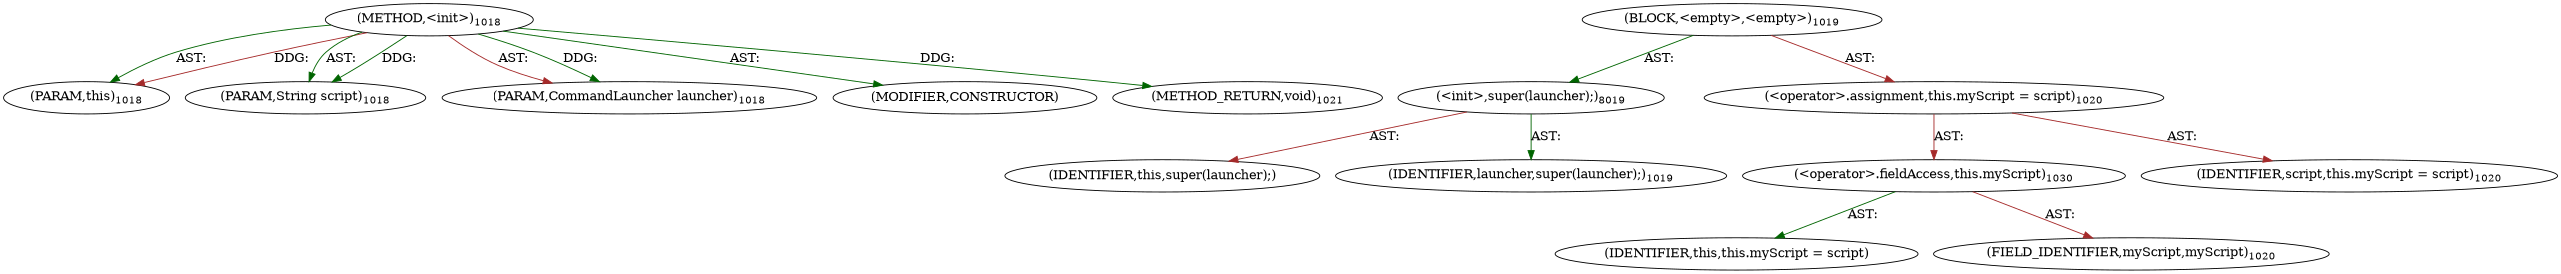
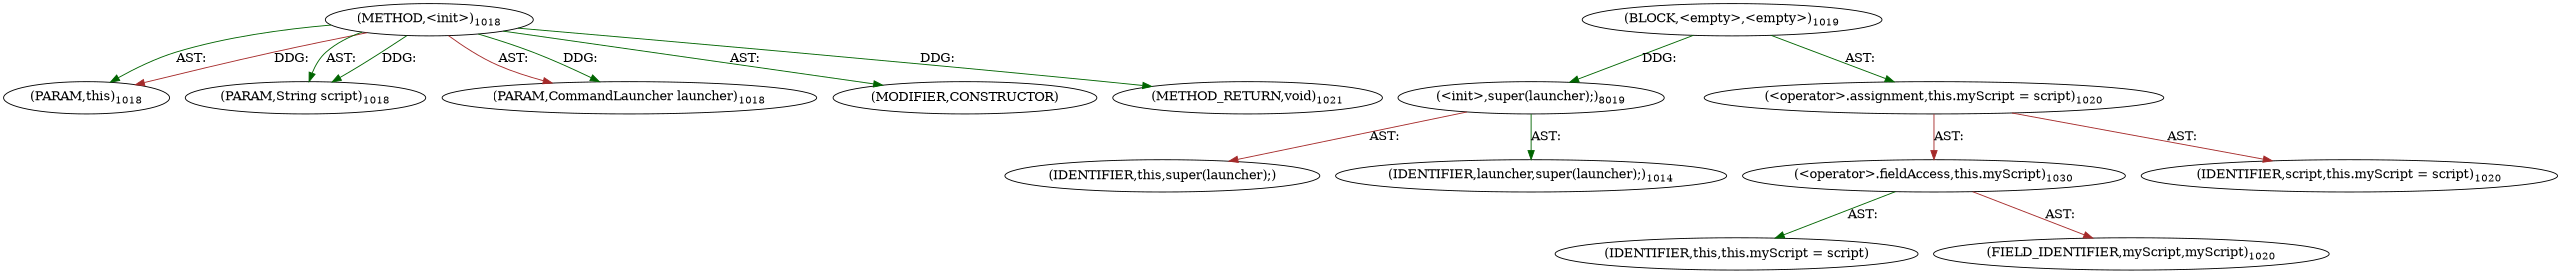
edge "(BLOCK,<empty>,<empty>)" -> "(<operator>.assignment,this.myScript = script)": color brown -> darkgreen
edge "(BLOCK,<empty>,<empty>)" -> "(<init>,super(launcher);)": label "AST: " -> "DDG: "
node "(IDENTIFIER,launcher,super(launcher);)": text "1019" -> "1014"
